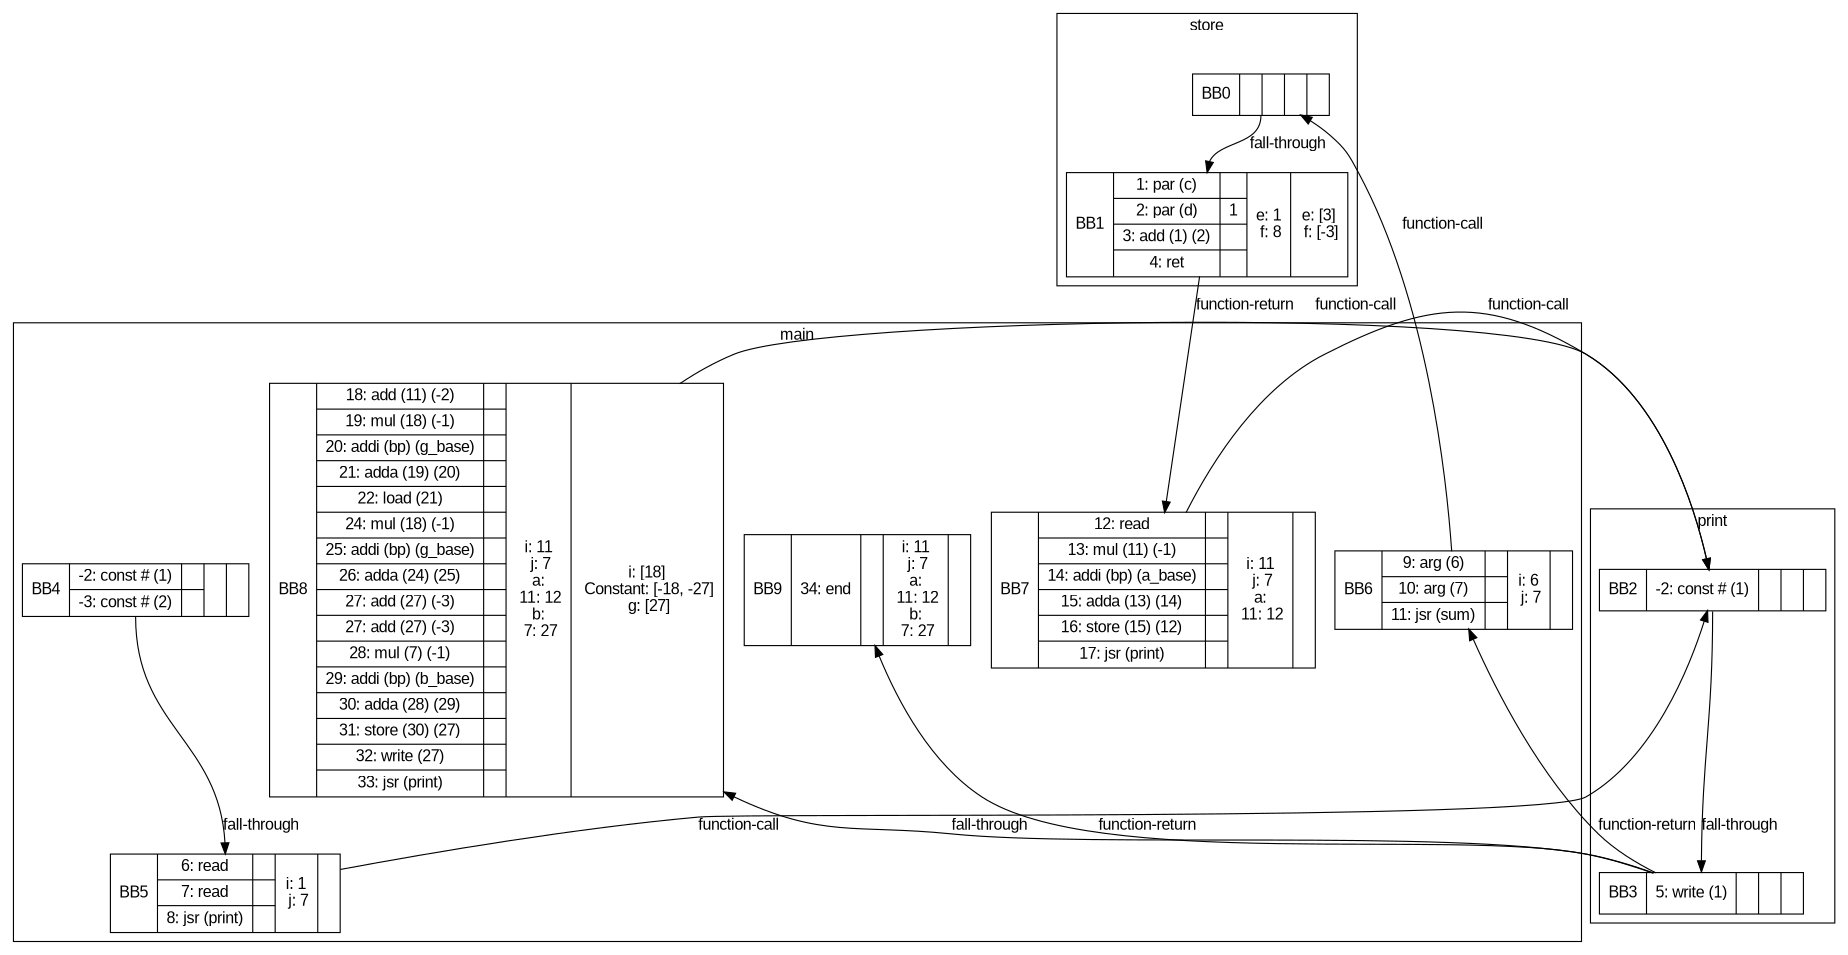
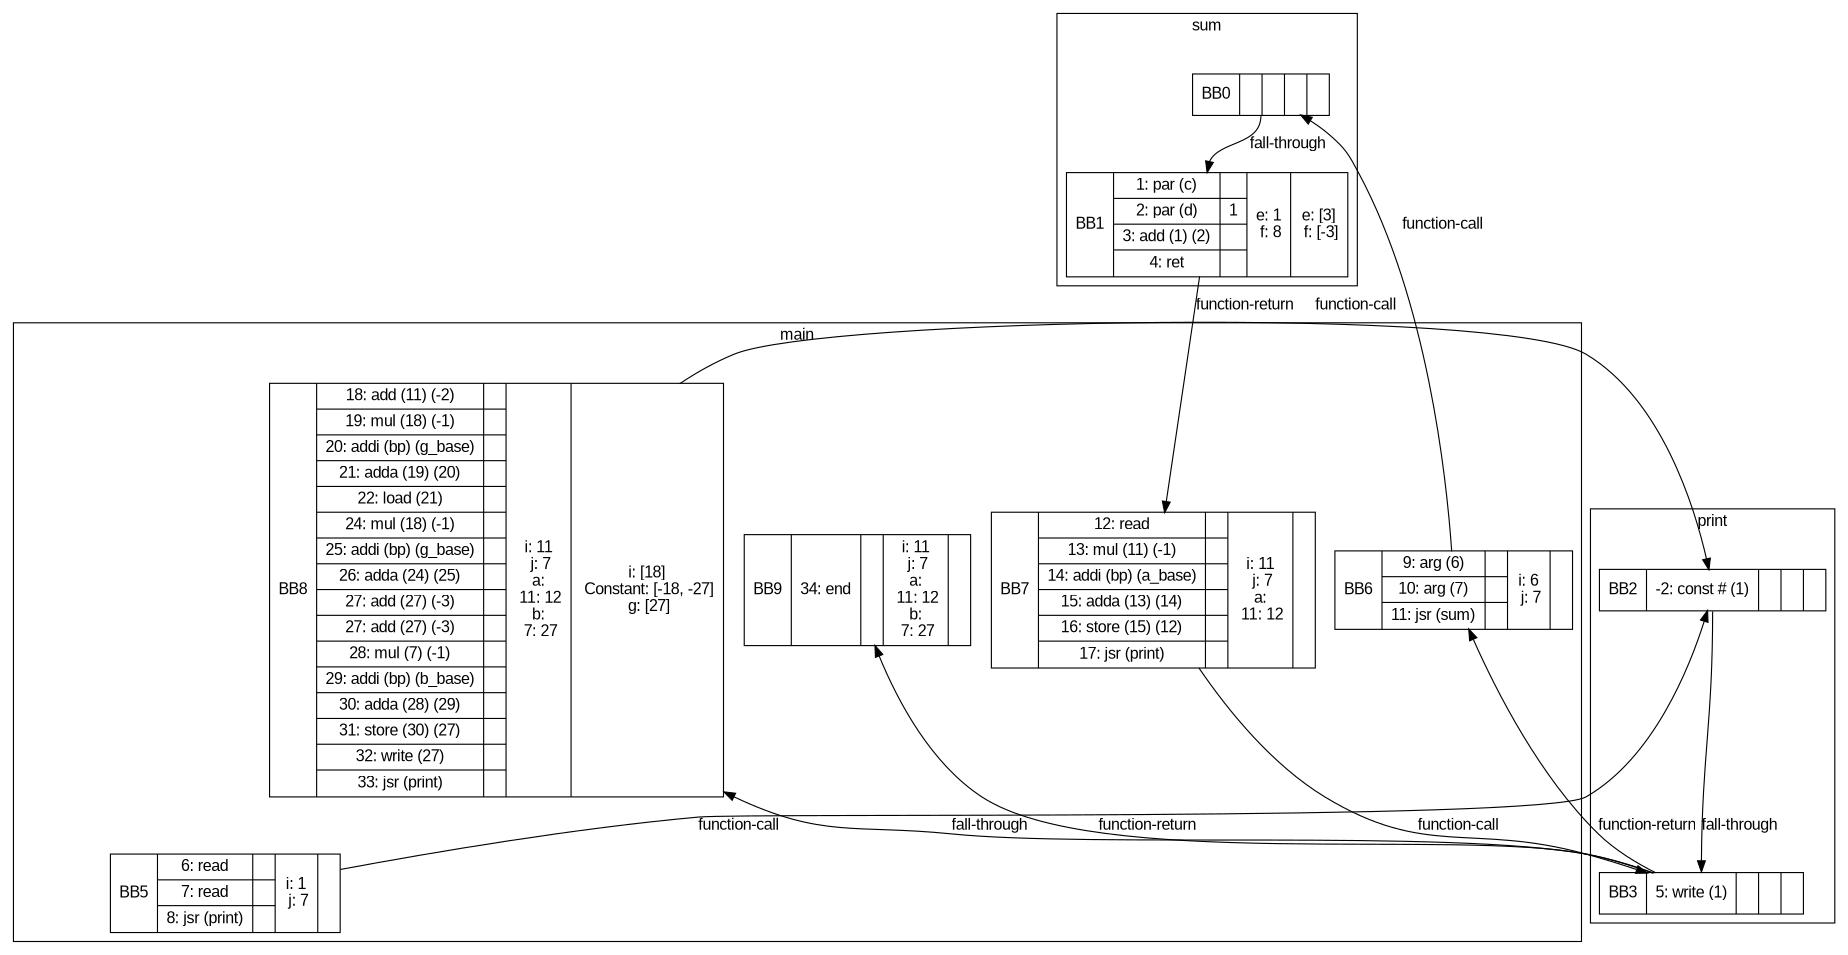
cluster "store": label "store" -> "sum"
edge "BB7" -> "BB2": now "BB7" -> "BB3"
node "BB4": removed
